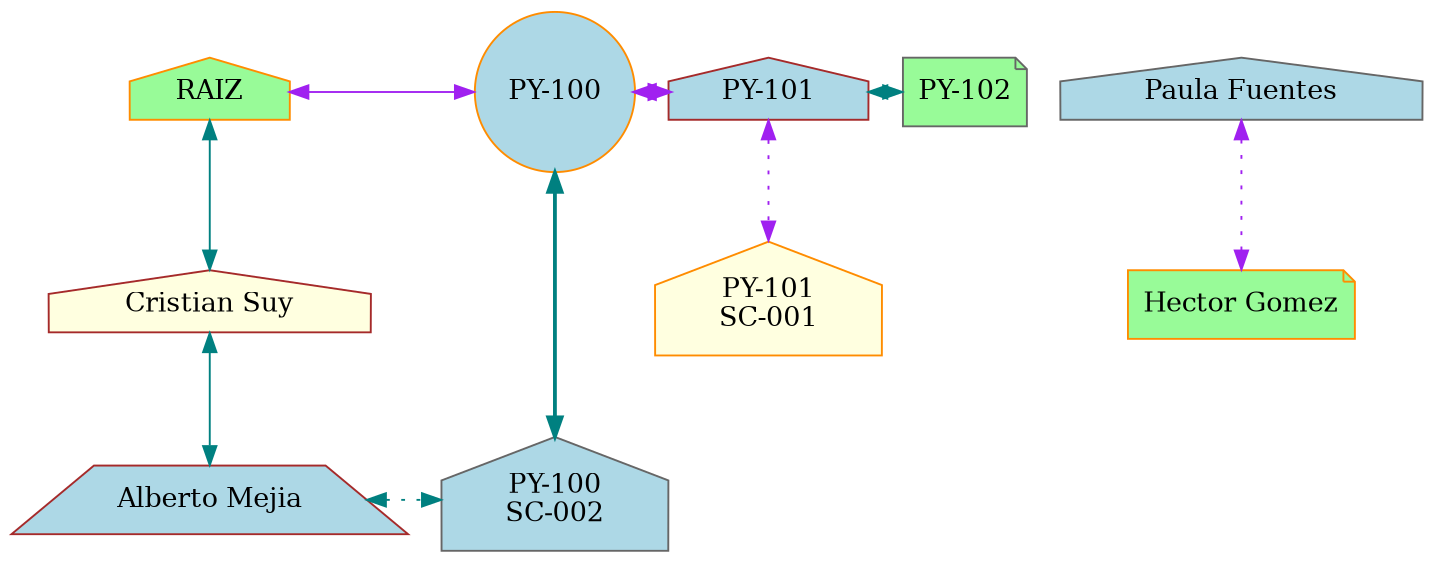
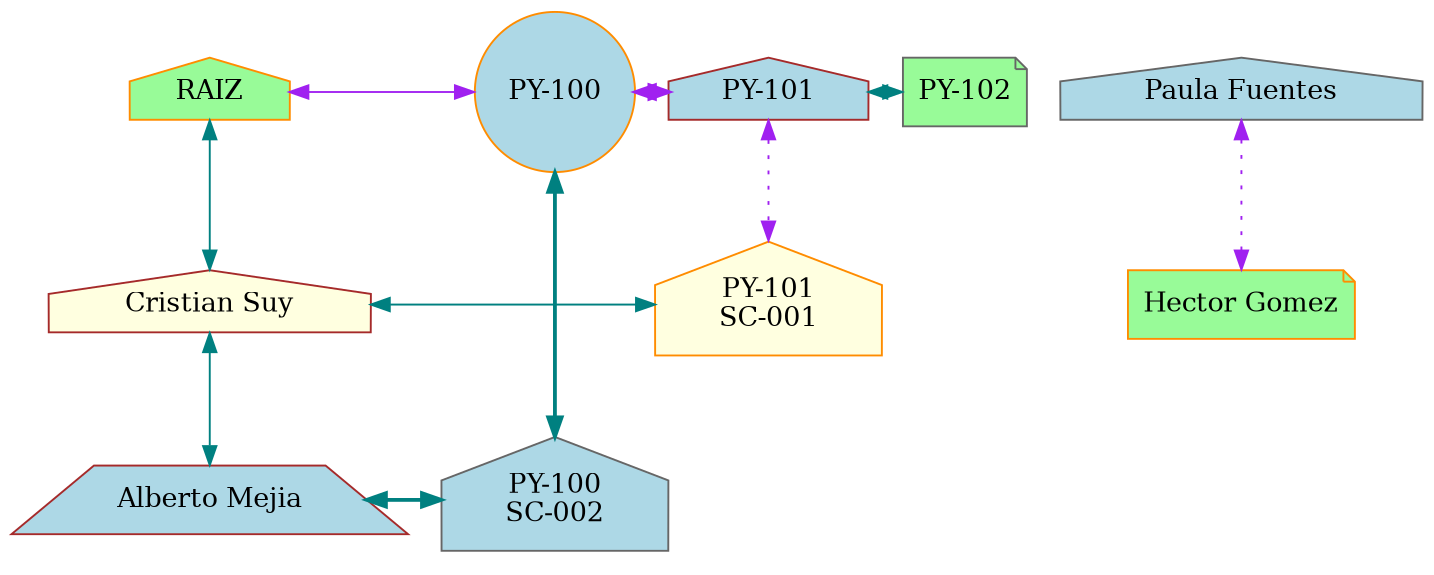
edge "Cristian Suy" -- "PY-101 SC-001": added
edge "Alberto Mejia" -- "PY-100 SC-002": style dotted -> bold
